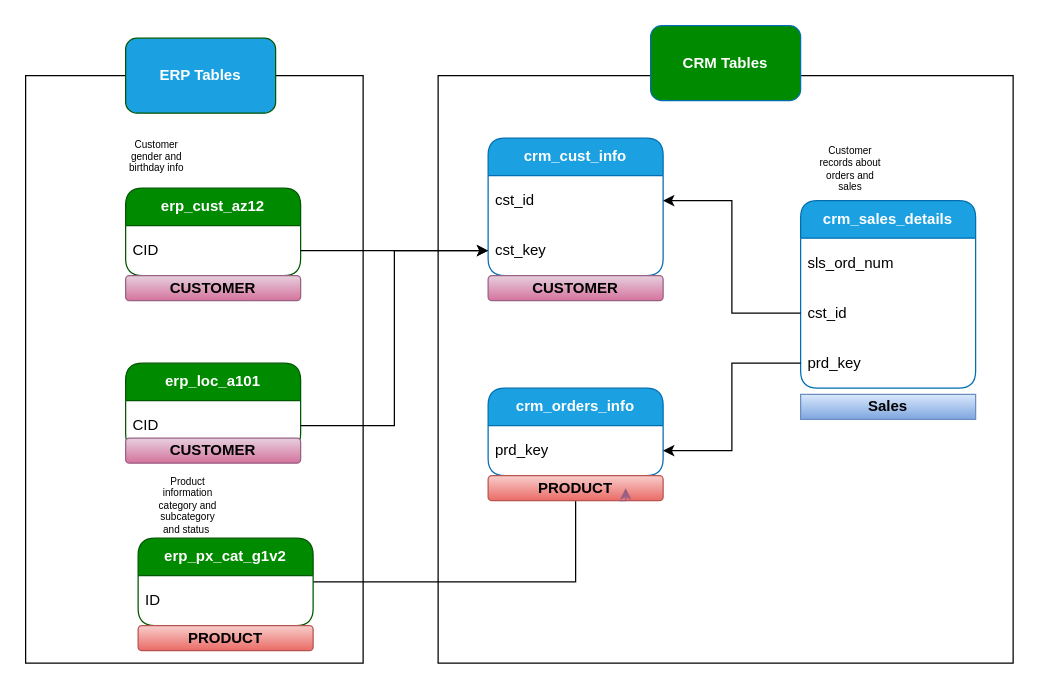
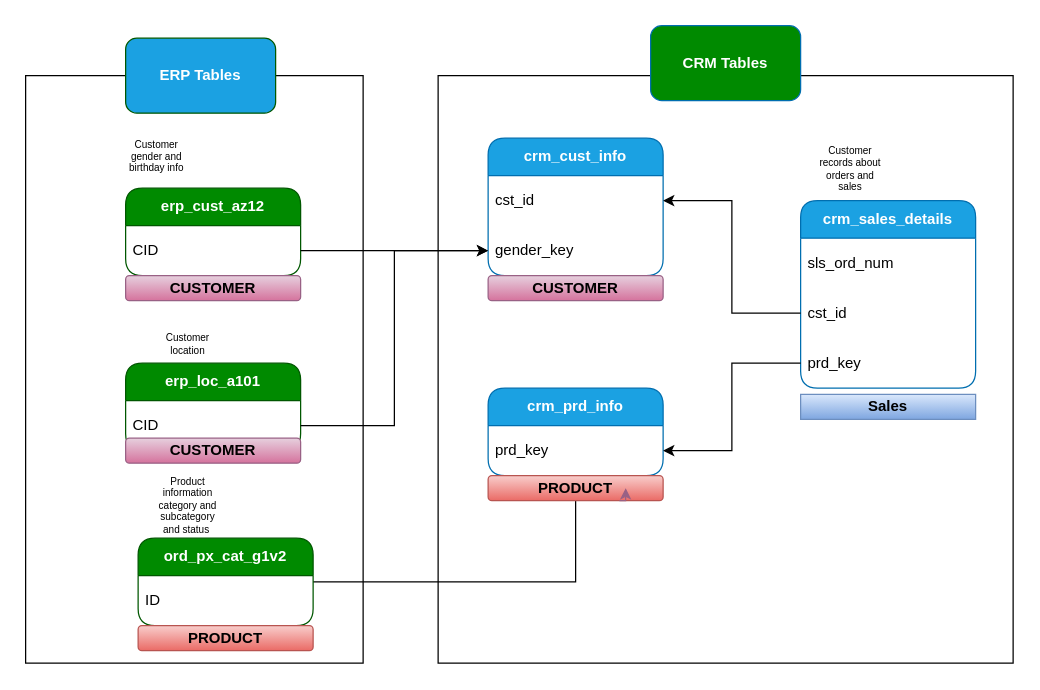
node "cst_key": label "cst_key" -> "gender_key"
node "Customer location": added
node "crm_orders_info": label "crm_orders_info" -> "crm_prd_info"
node "erp_px_cat_g1v2": label "erp_px_cat_g1v2" -> "ord_px_cat_g1v2"
